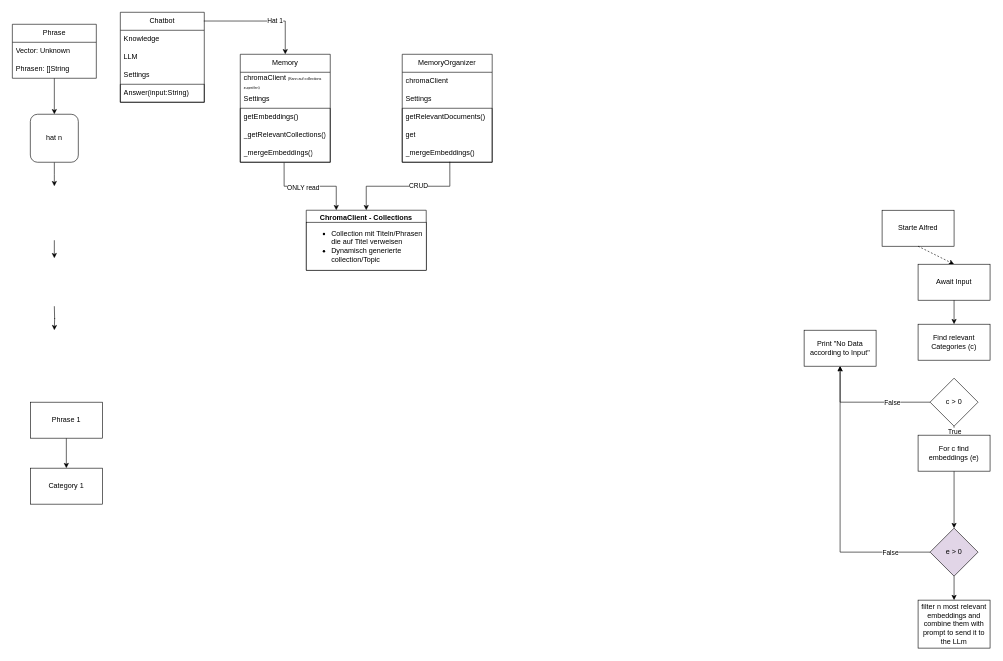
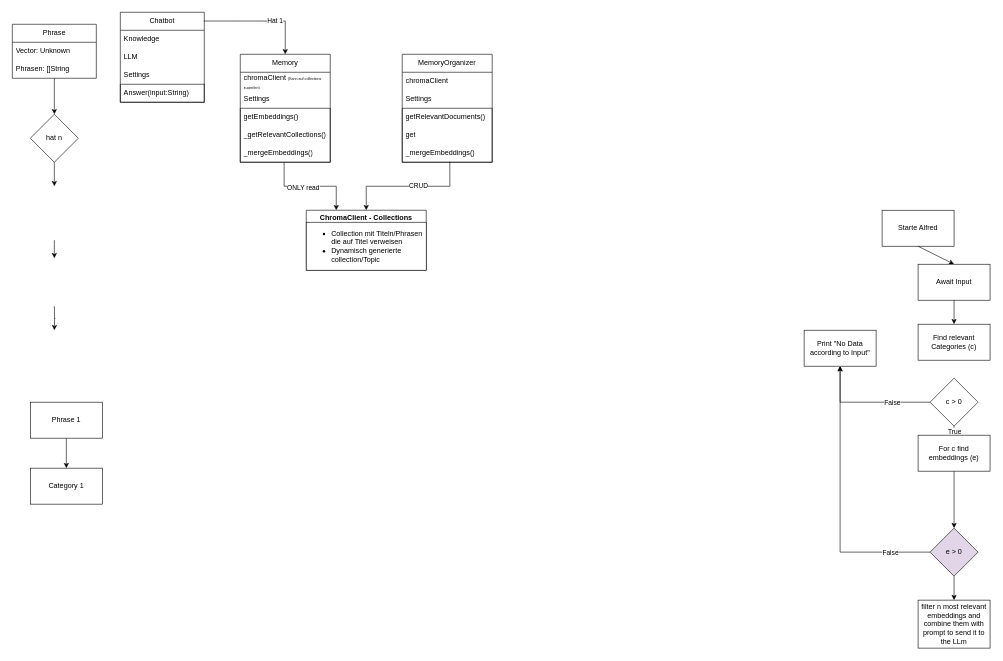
node "hat n": shape rounded rectangle -> diamond
edge "Starte Alfred" -> "Await Input": style dashed -> solid
